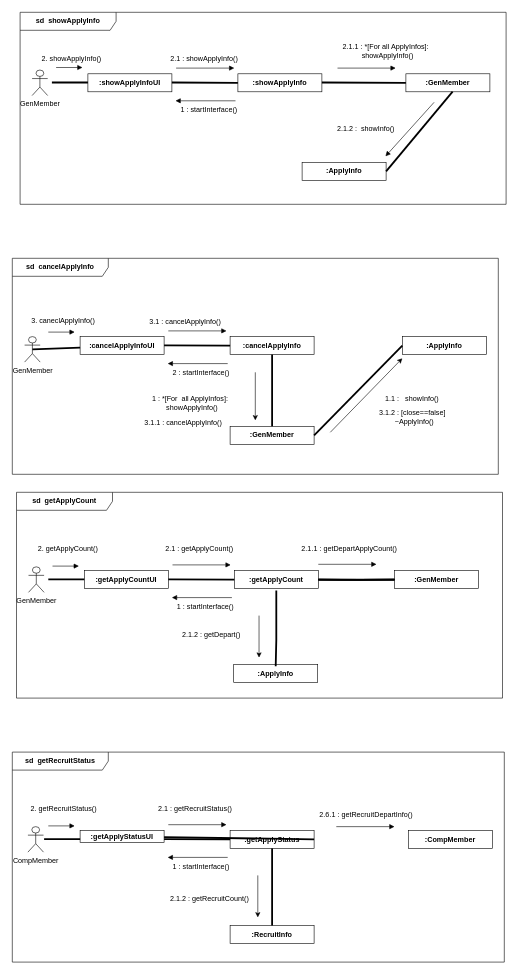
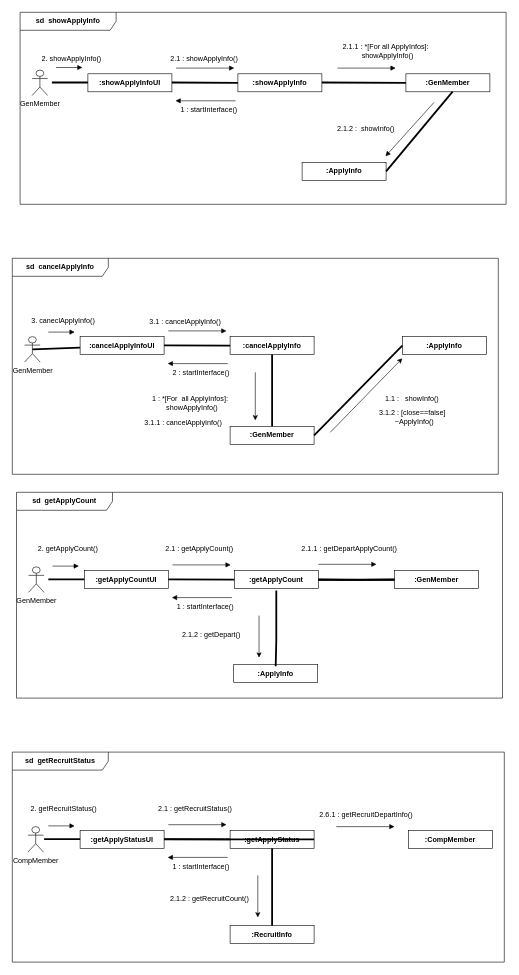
node ":getApplyStatusUI": size 84x12 -> 84x18
